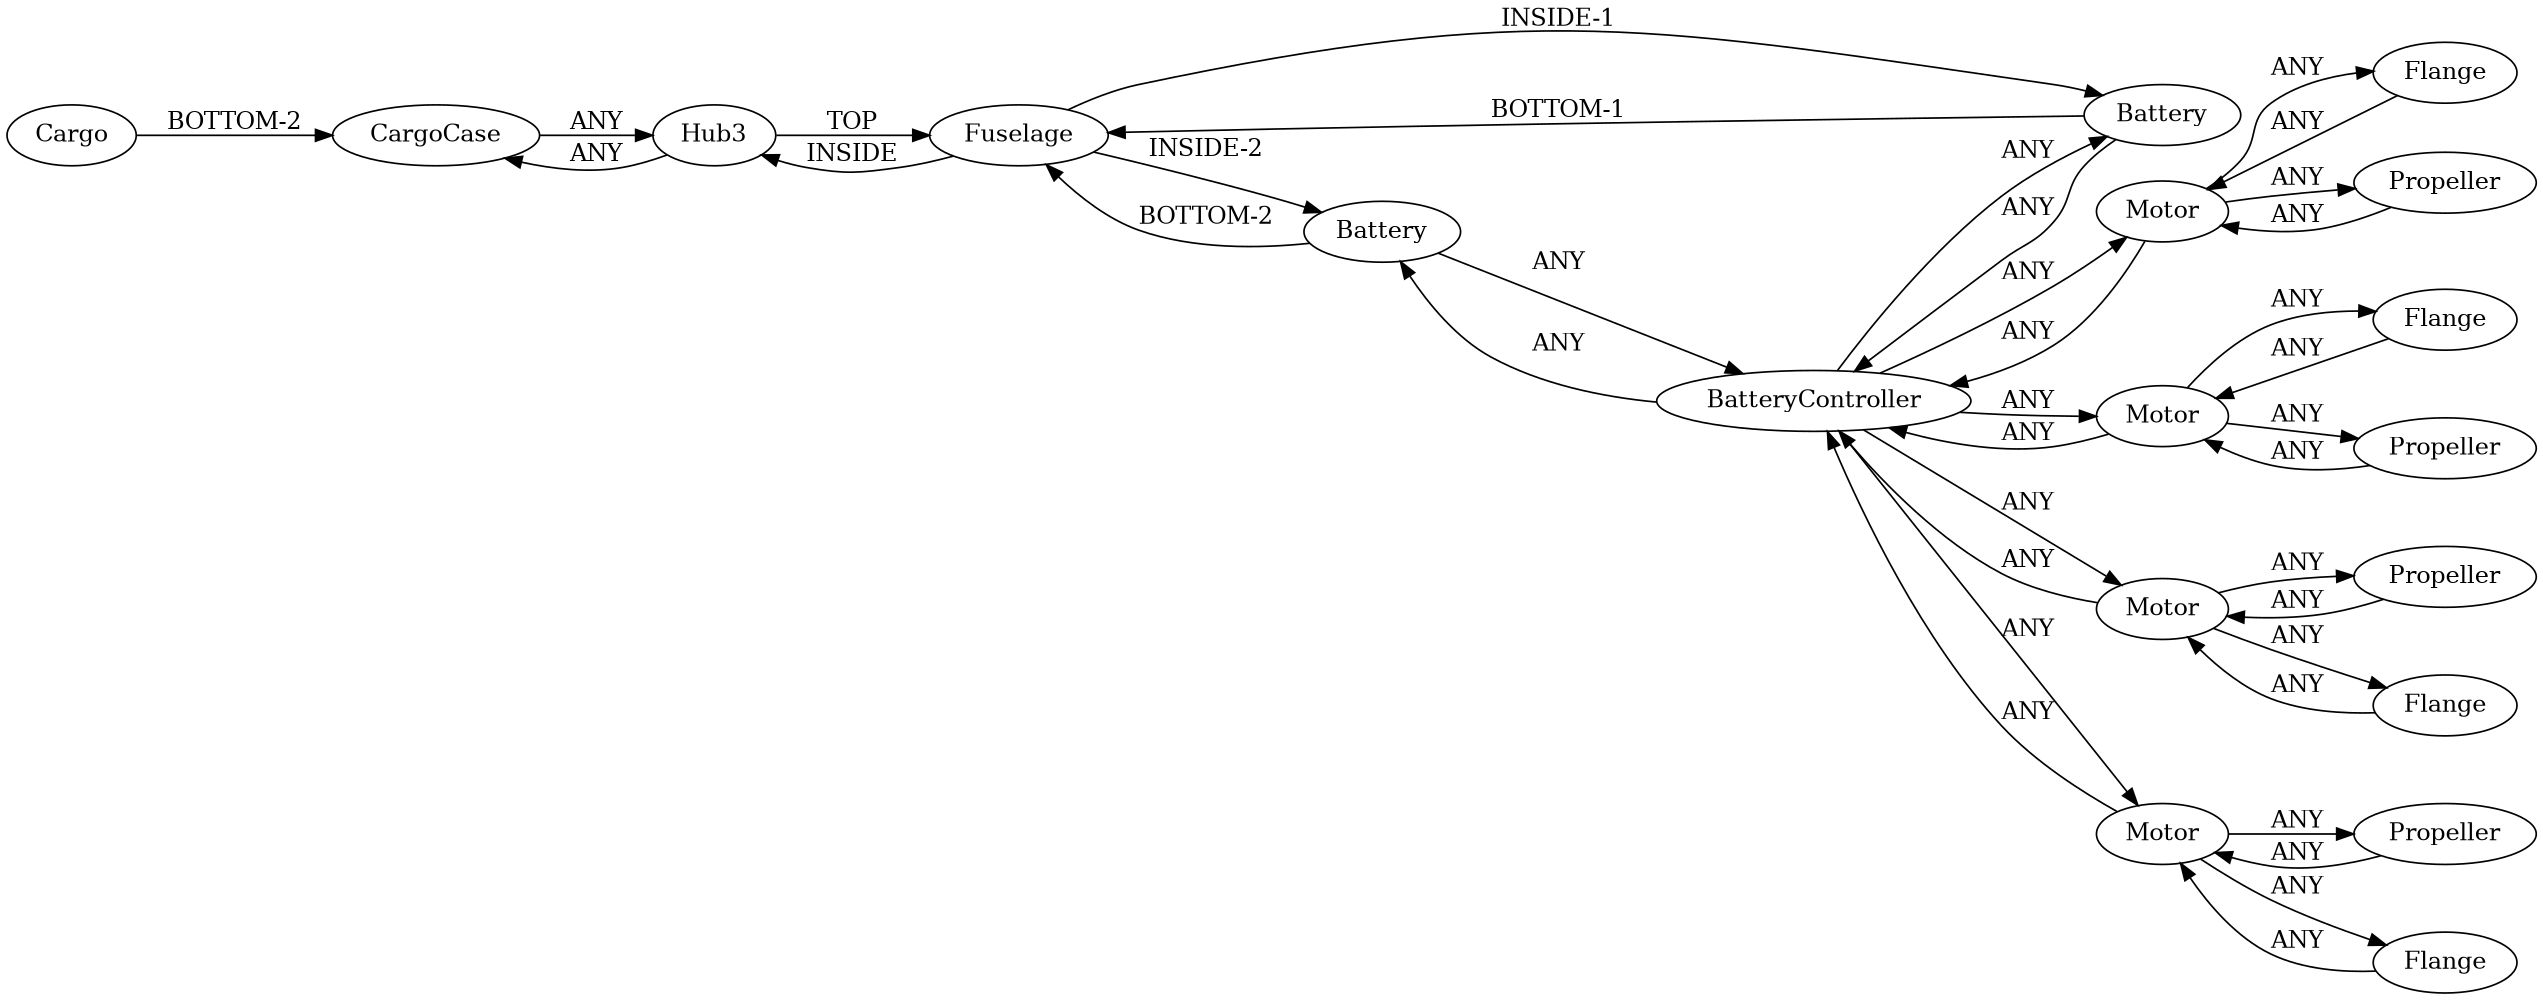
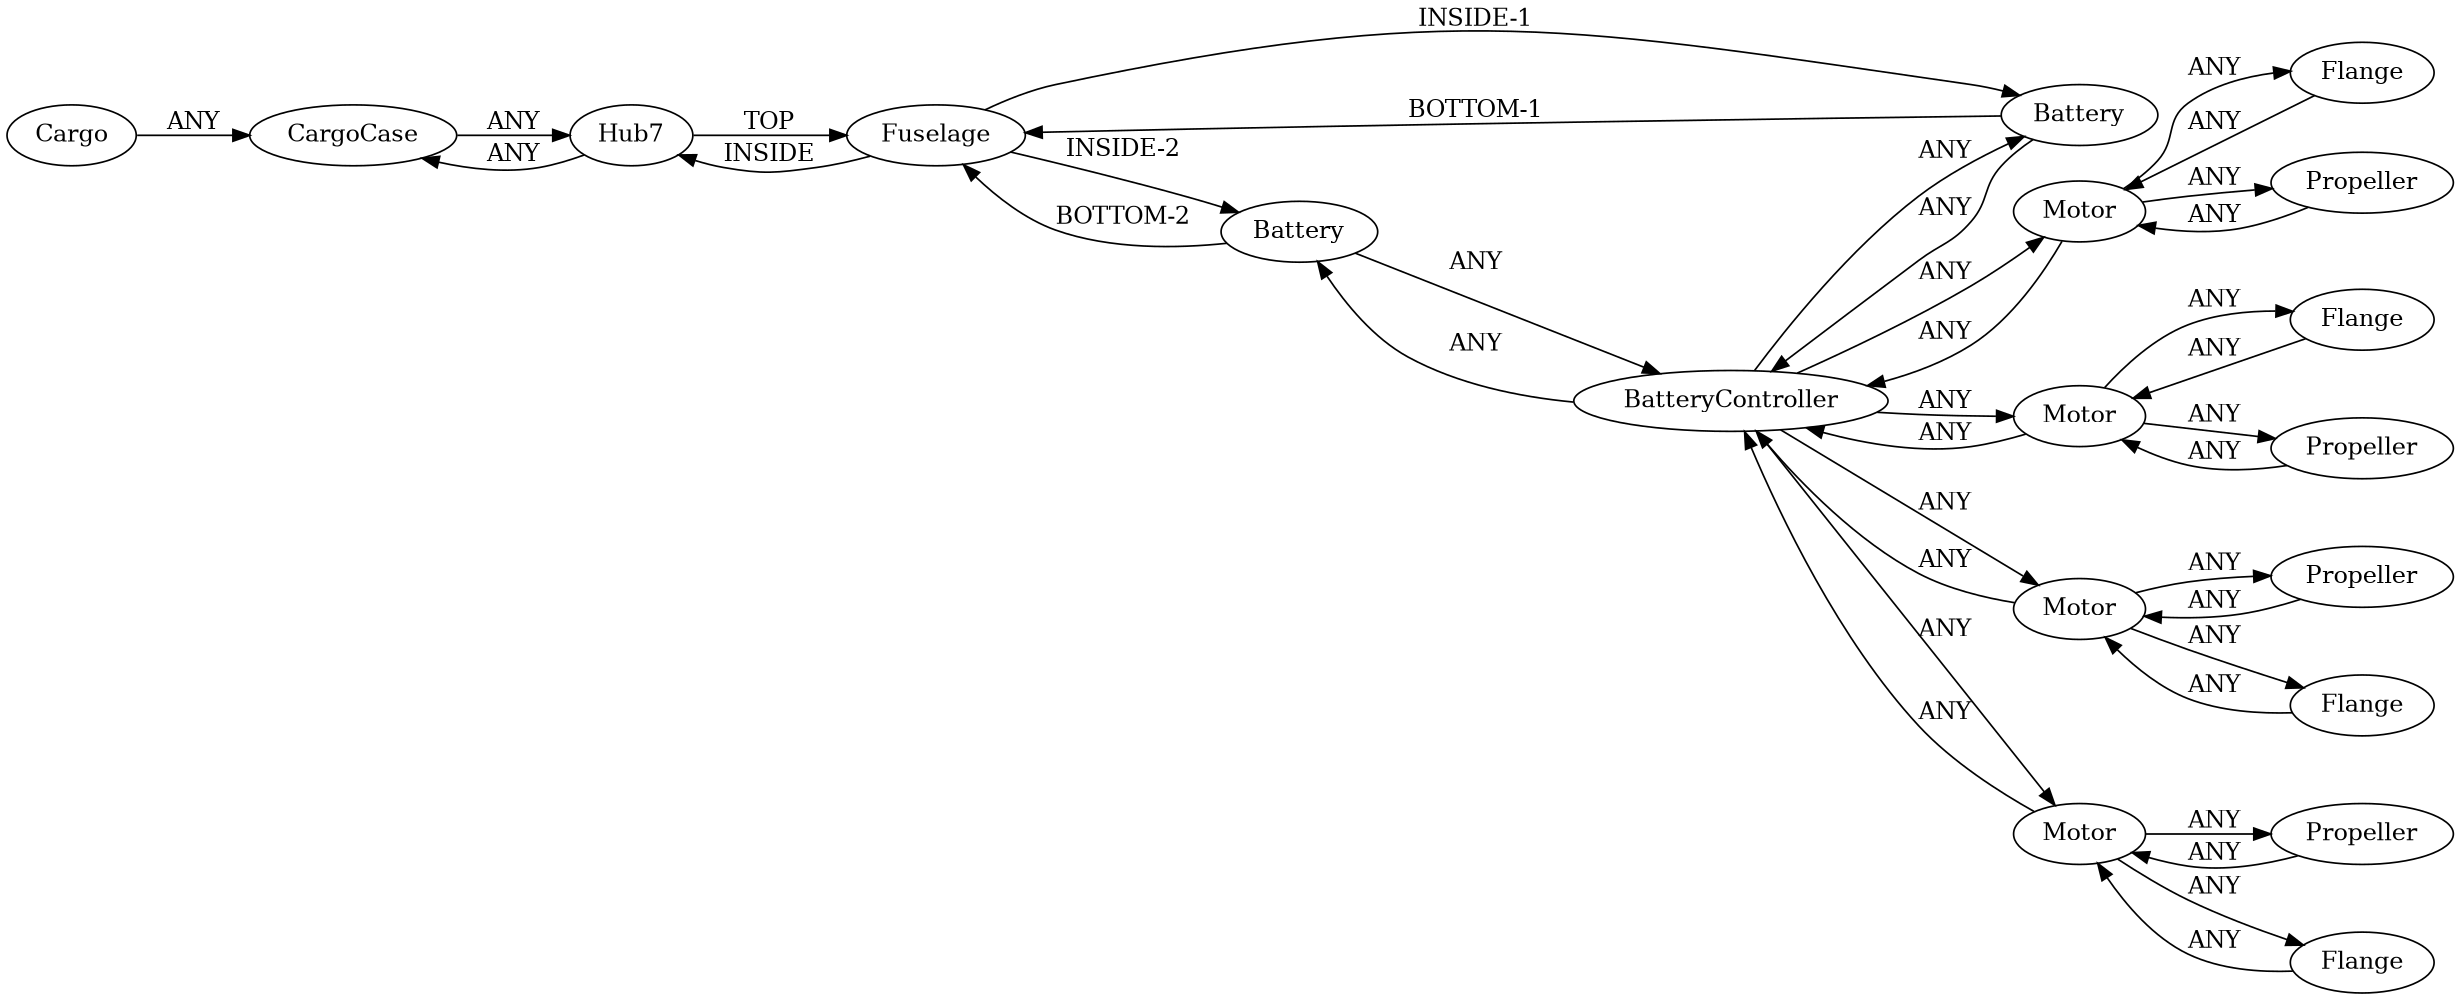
edge "Cargo" -> "CargoCase": label "BOTTOM-2" -> "ANY"
node "Hub3": label "Hub3" -> "Hub7"
